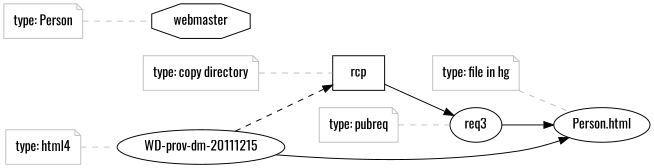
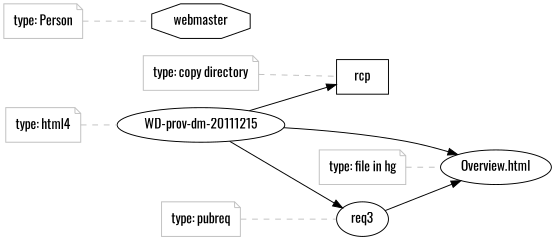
edge "rcp" -> "req3": now "WD-prov-dm-20111215" -> "req3"
edge "WD-prov-dm-20111215" -> "rcp": style dashed -> solid
node "Person.html": label "Person.html" -> "Overview.html"
